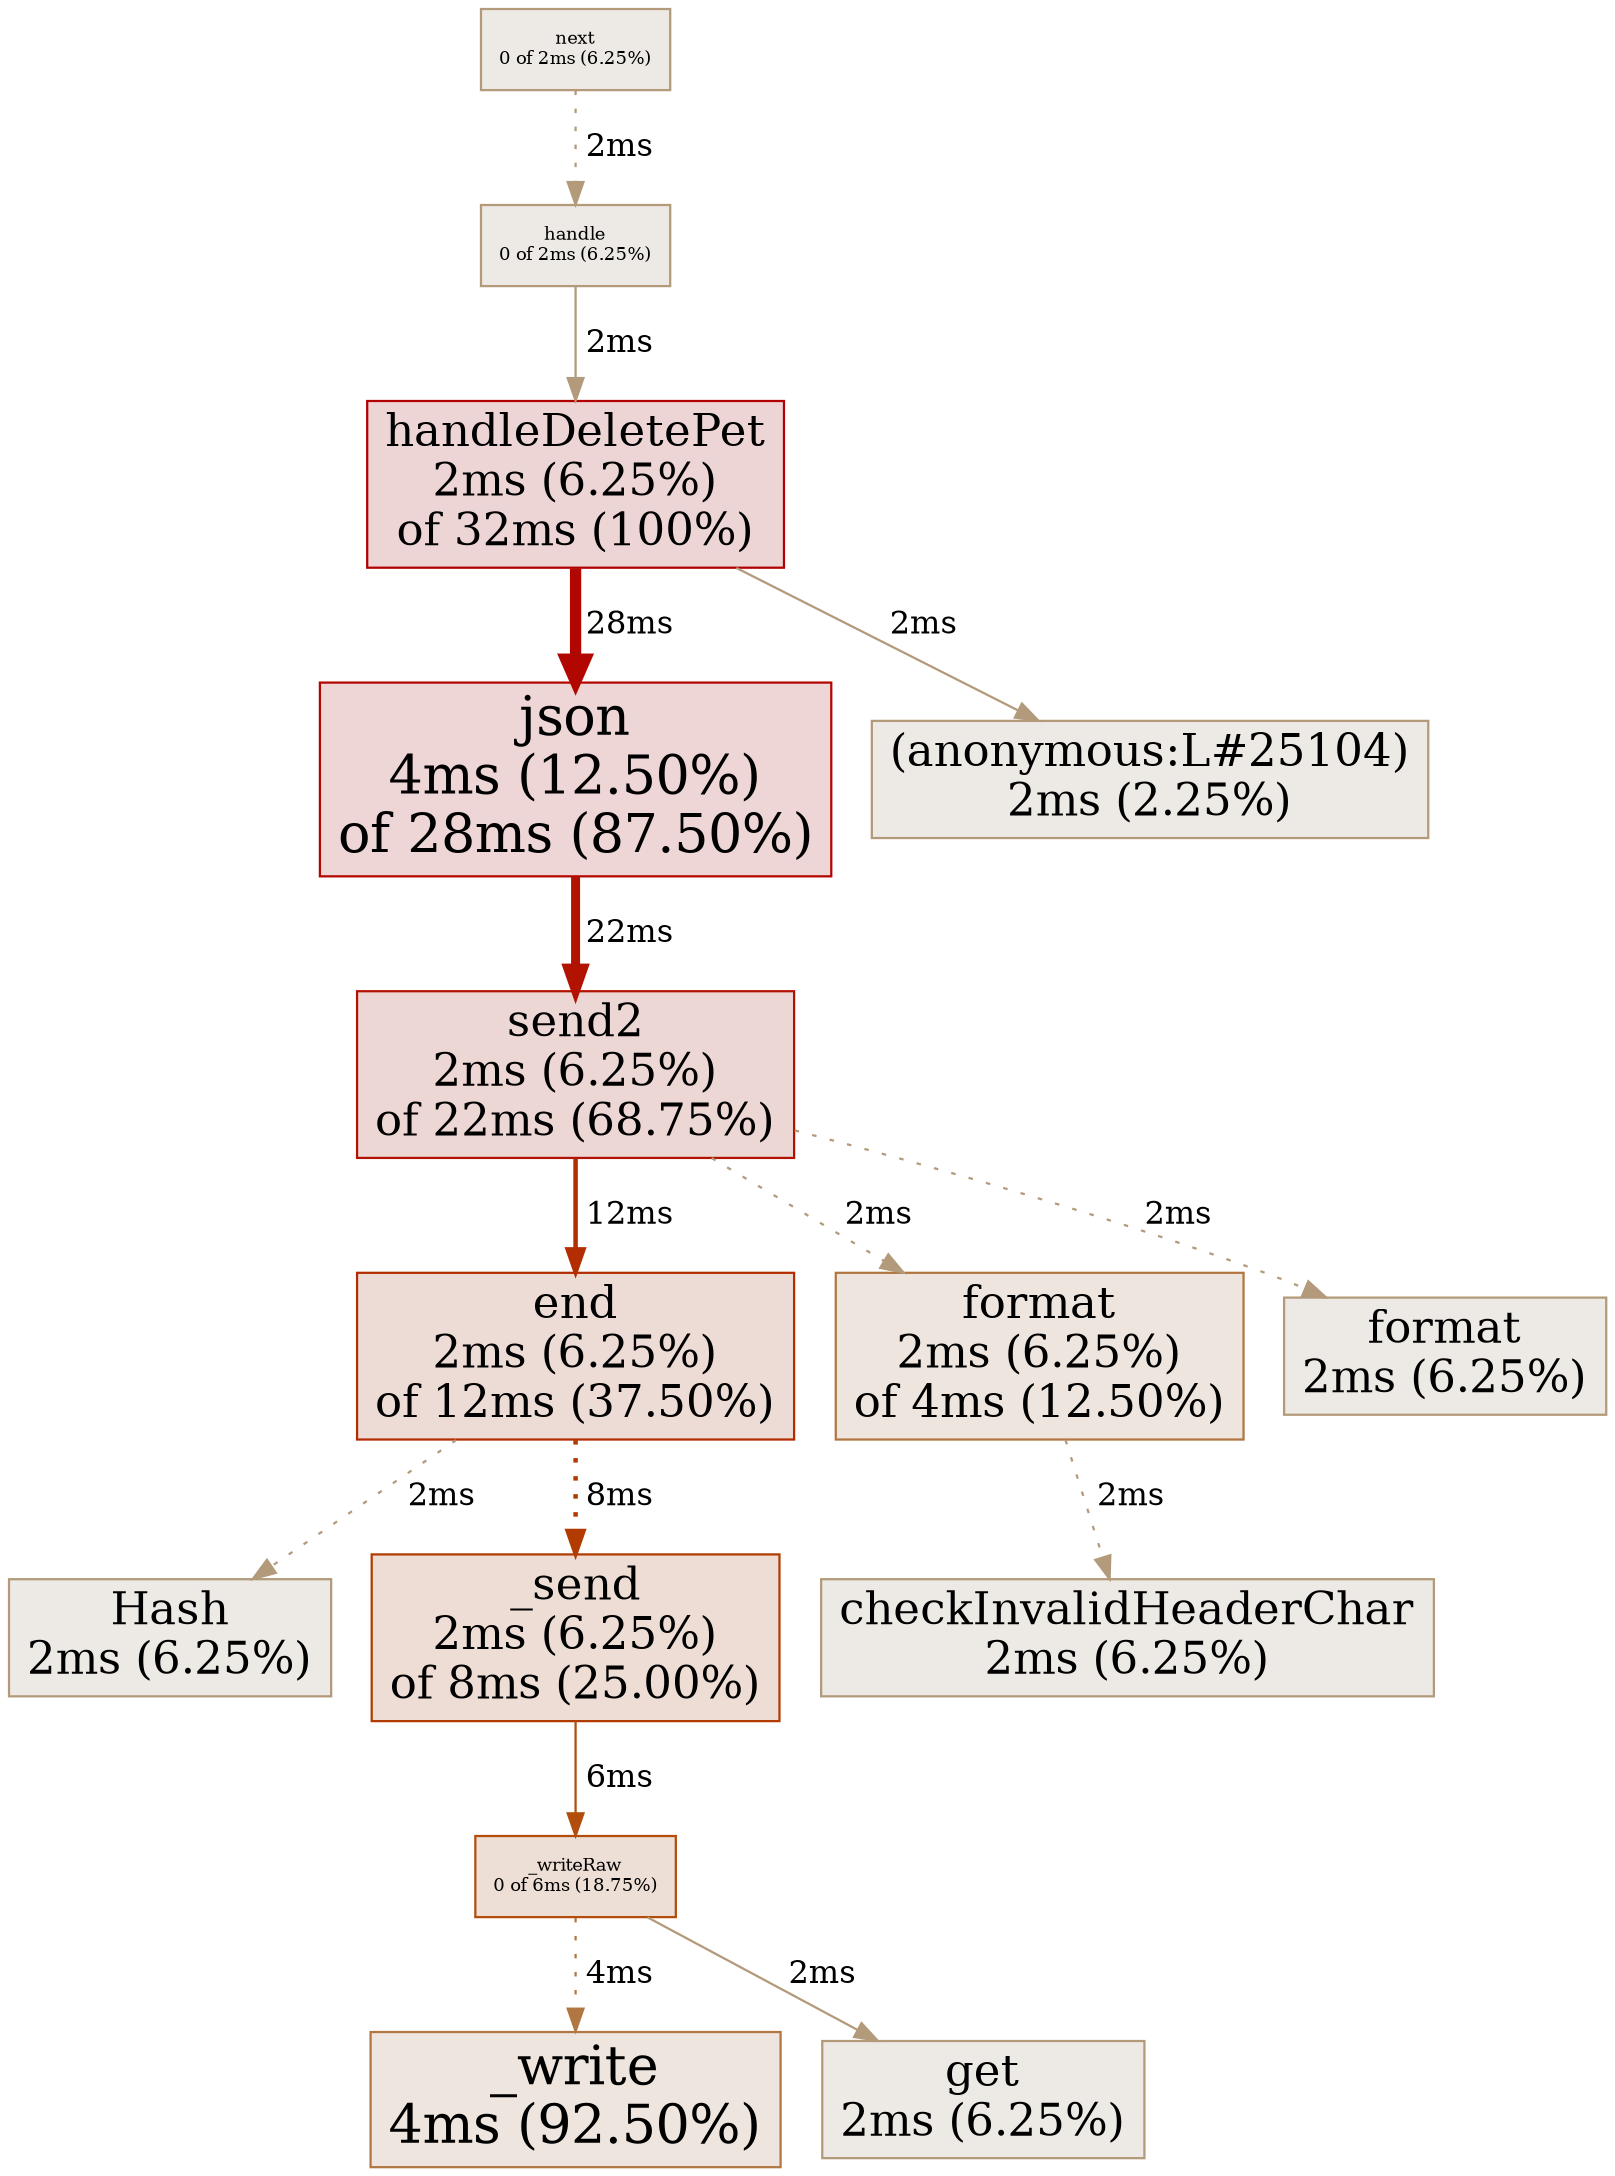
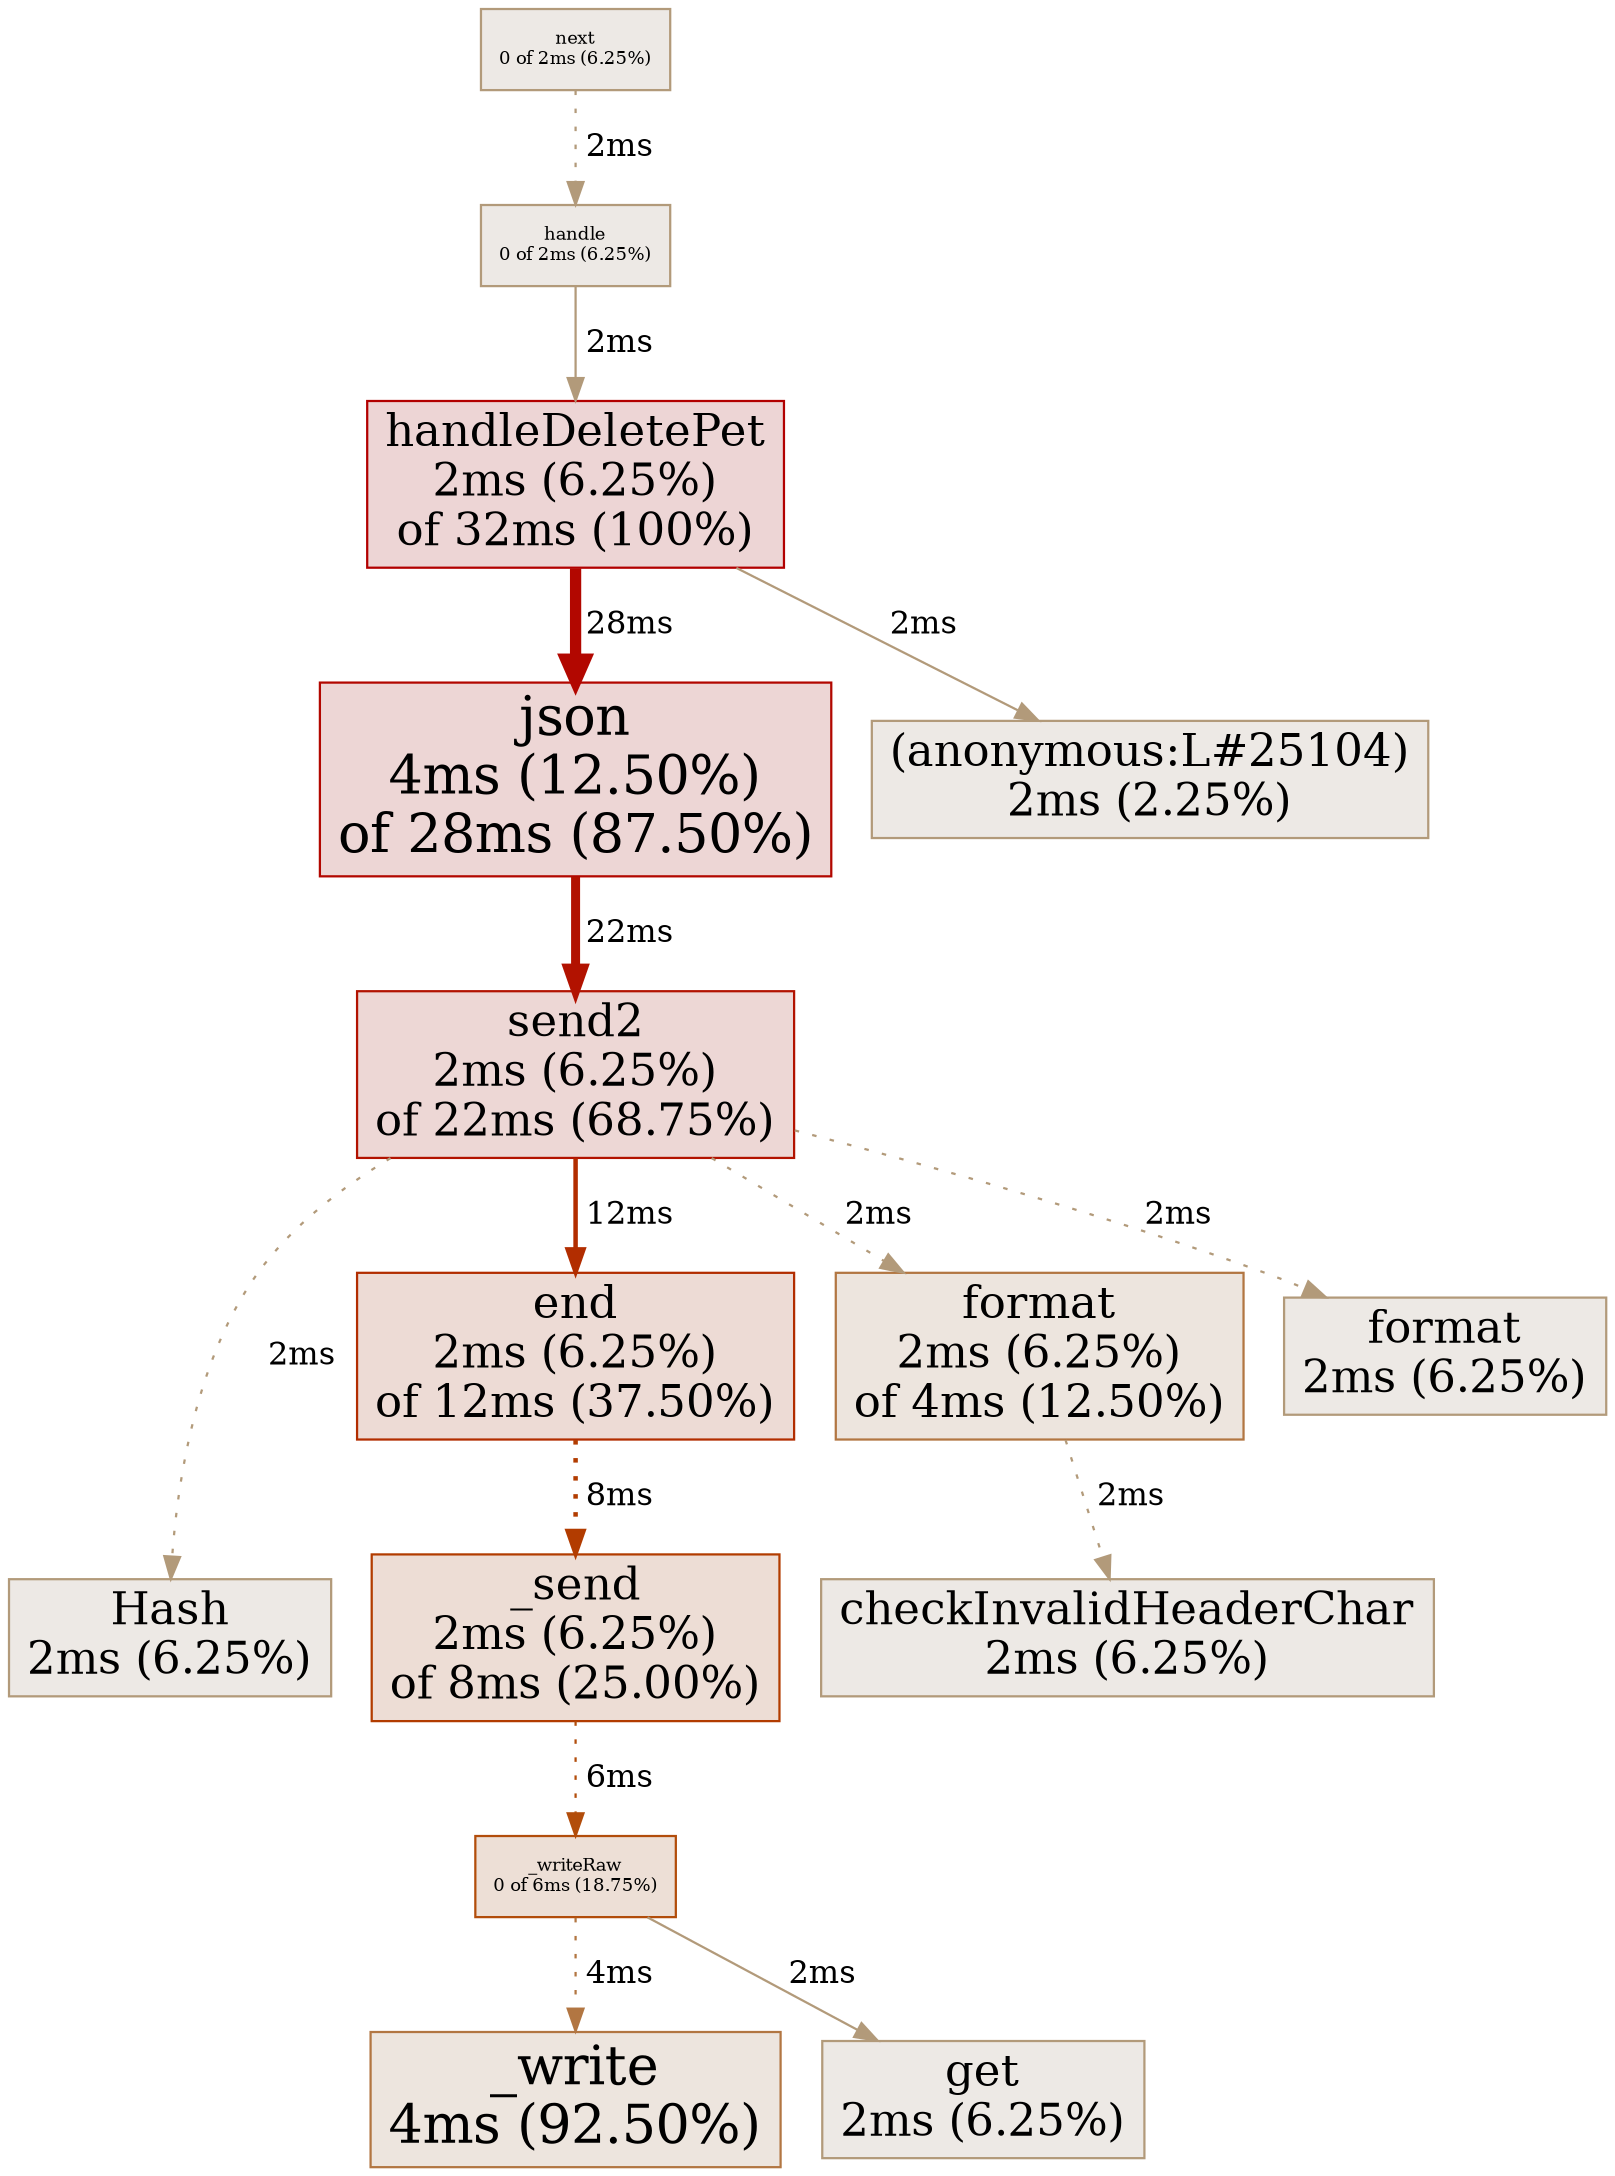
edge "end 2ms (6.25%) of 12ms (37.50%)" -> "Hash 2ms (6.25%)": now "send2 2ms (6.25%) of 22ms (68.75%)" -> "Hash 2ms (6.25%)"
edge "_send 2ms (6.25%) of 8ms (25.00%)" -> "_writeRaw 0 of 6ms (18.75%)": style solid -> dotted
